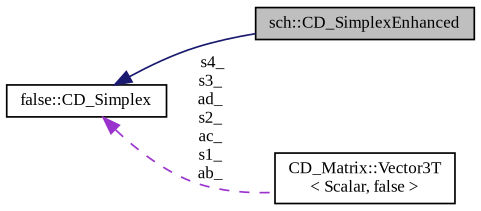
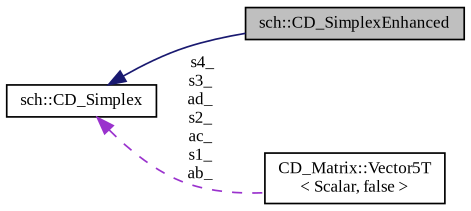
node "false::CD_Simplex": label "false::CD_Simplex" -> "sch::CD_Simplex"
node "CD_Matrix::Vector3T < Scalar, false >": label "CD_Matrix::Vector3T < Scalar, false >" -> "CD_Matrix::Vector5T < Scalar, false >"
